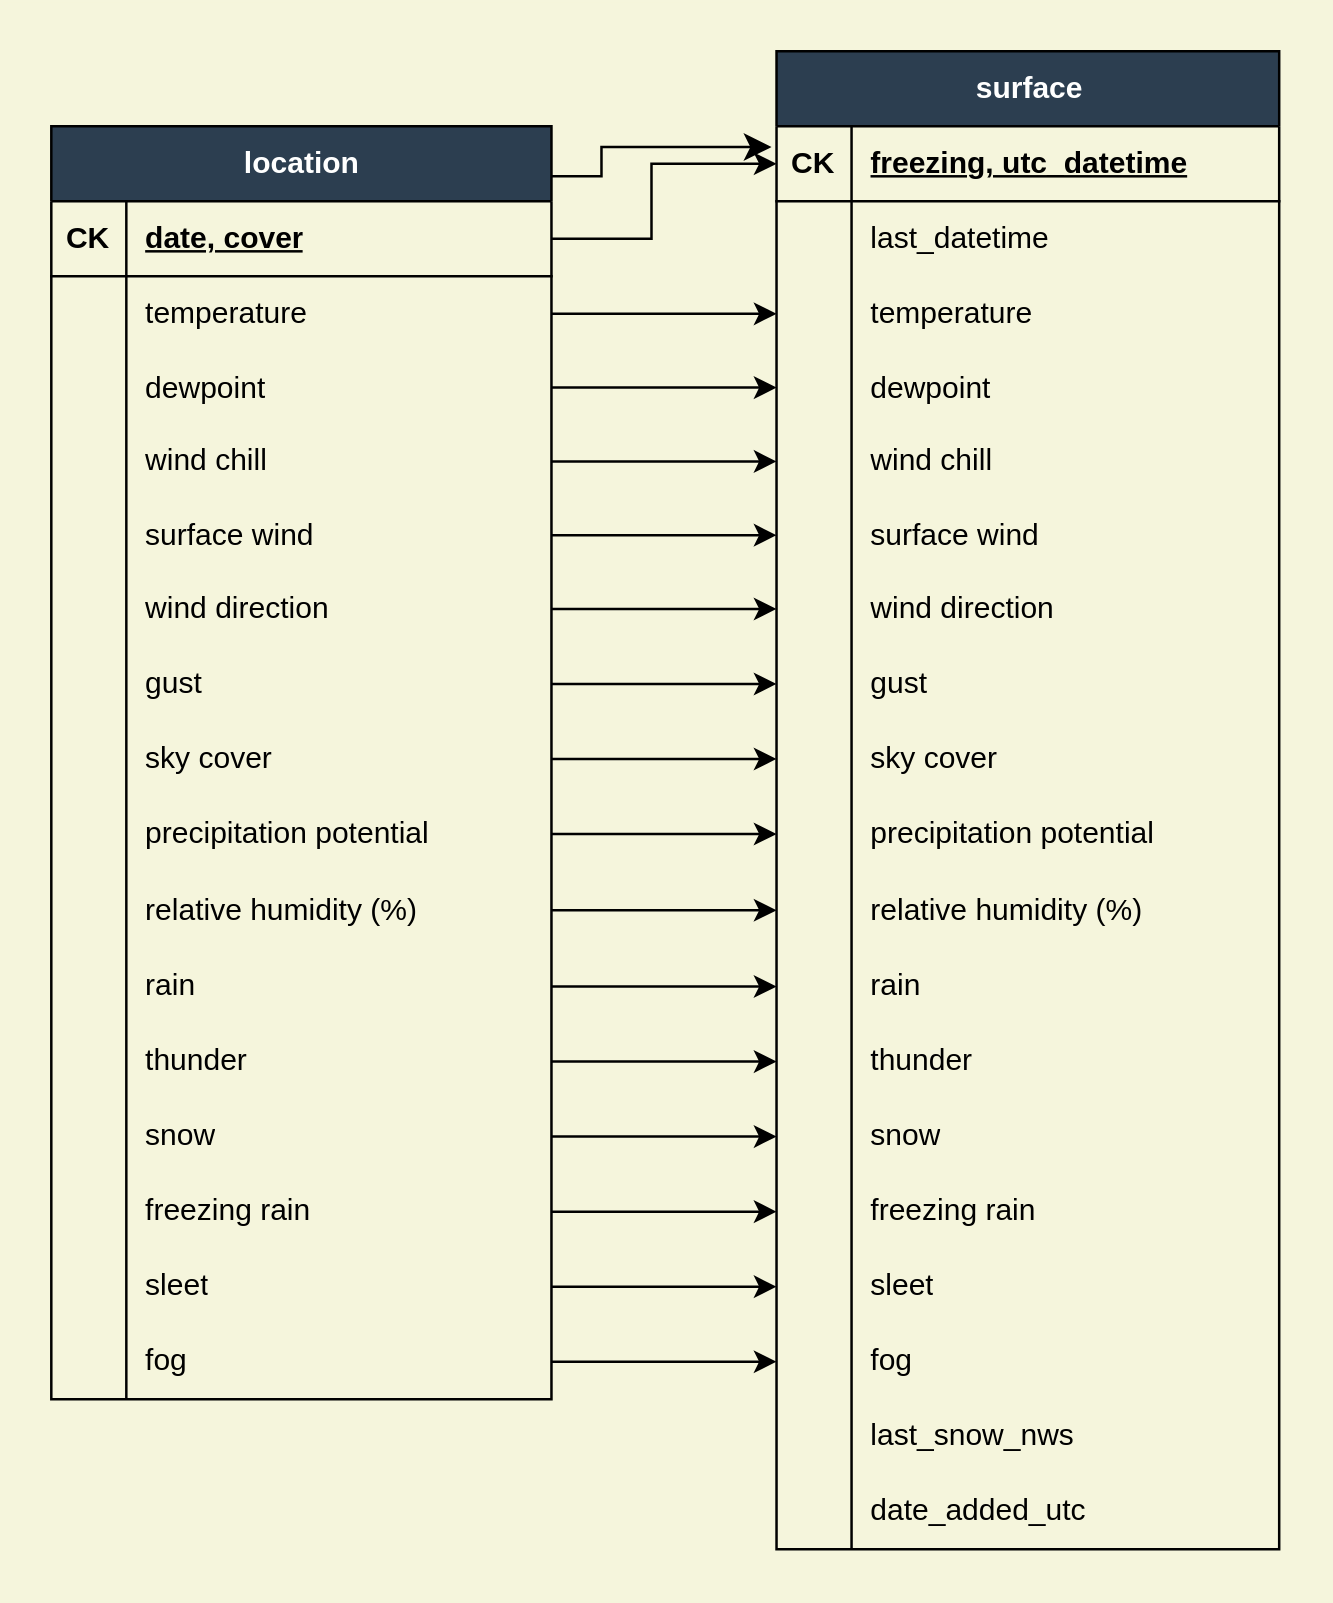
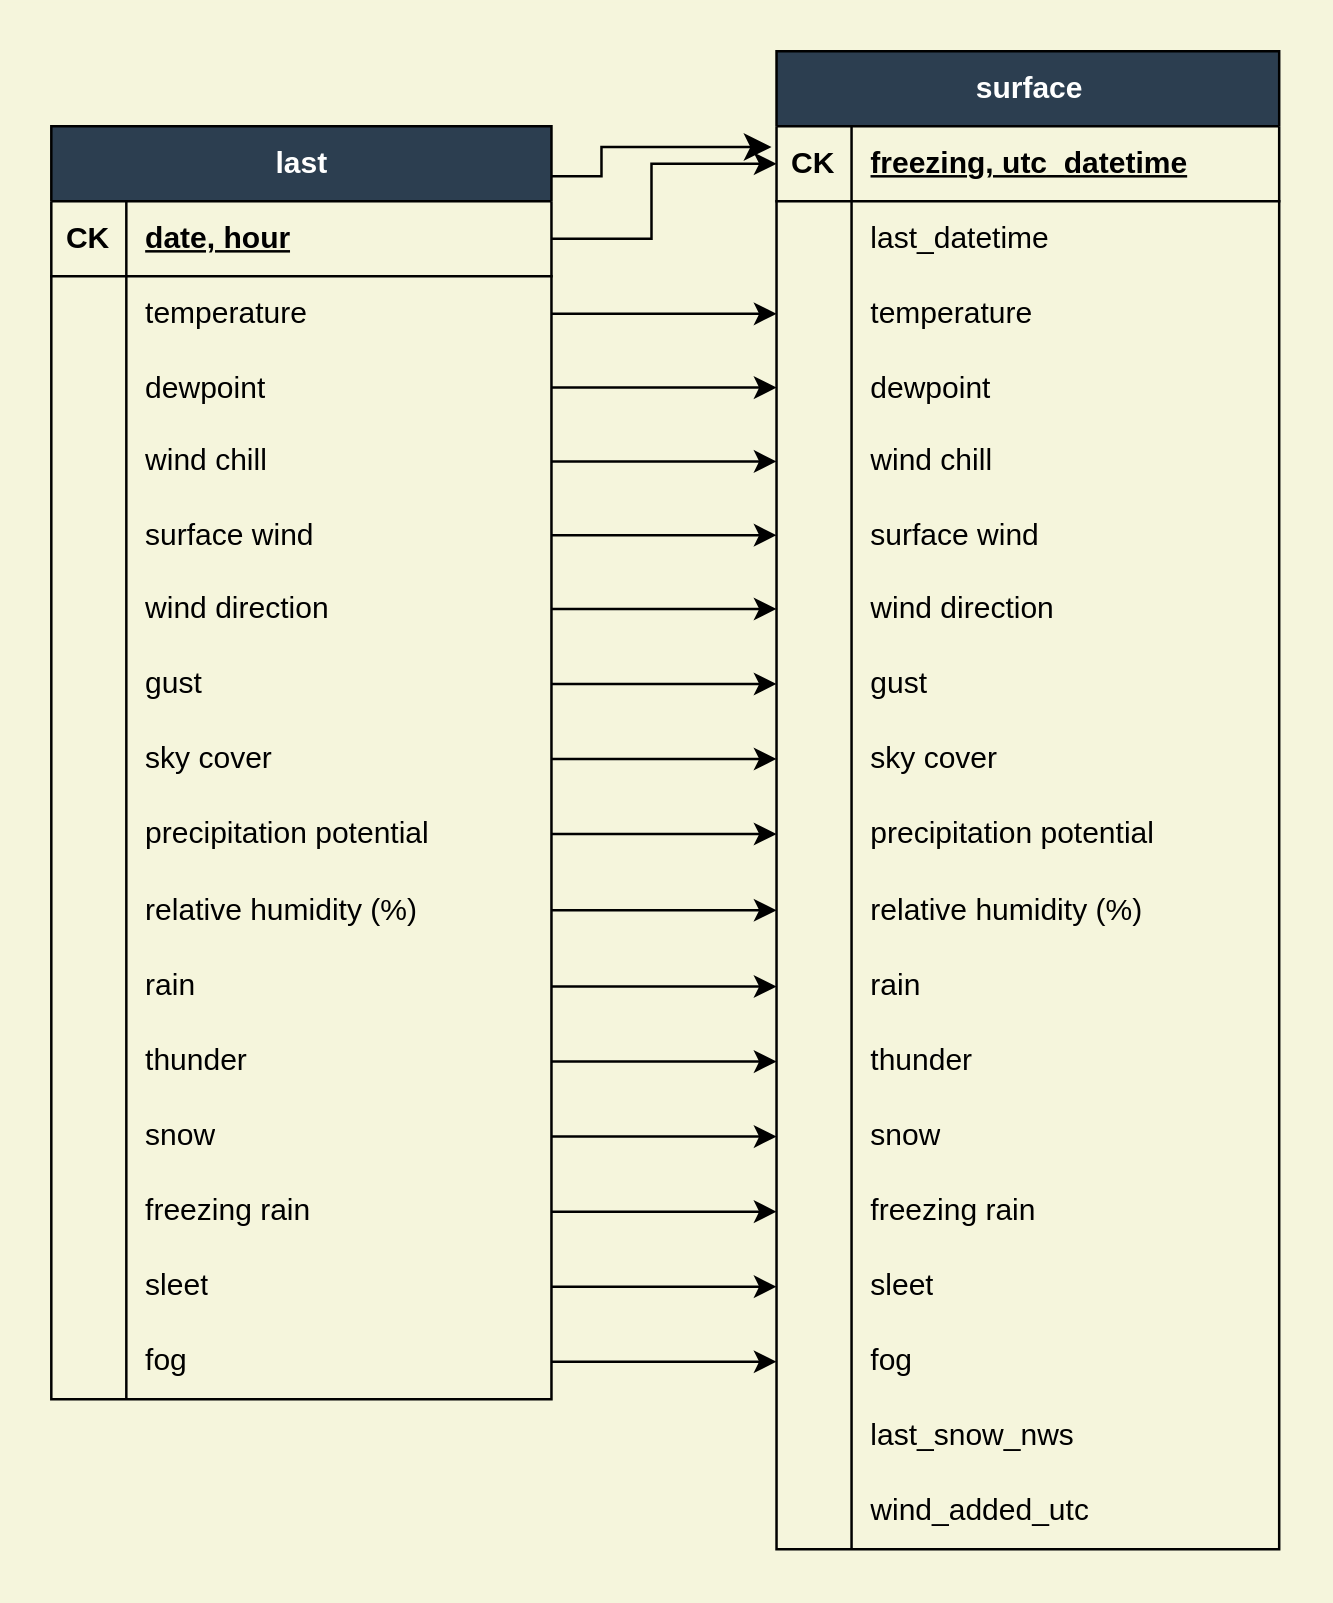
node "location": label "location" -> "last"
node "date, cover": label "date, cover" -> "date, hour"
node "date_added_utc": label "date_added_utc" -> "wind_added_utc"
